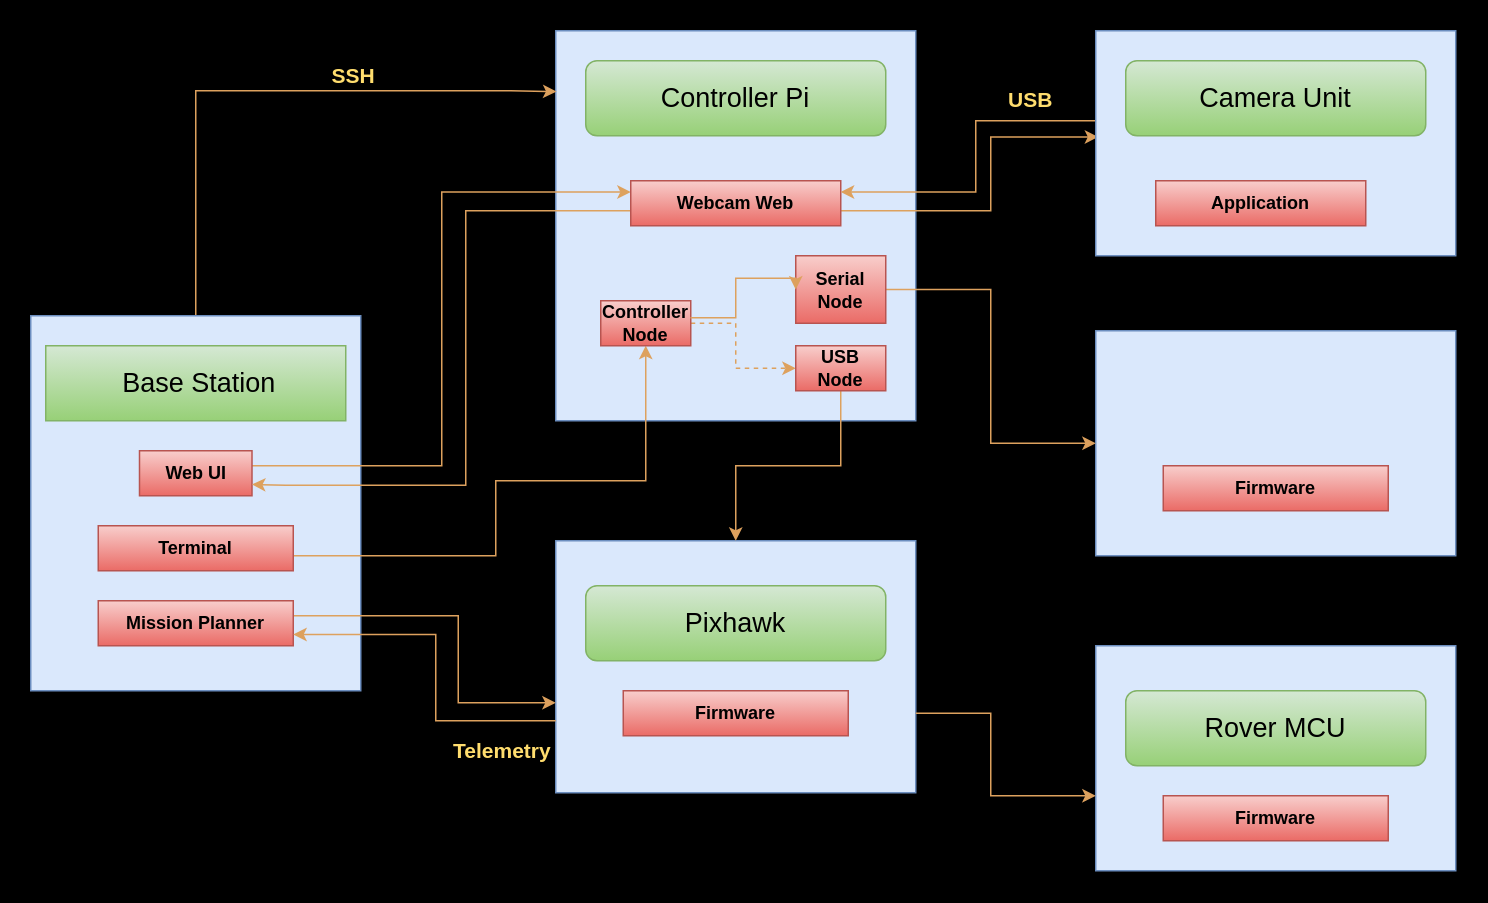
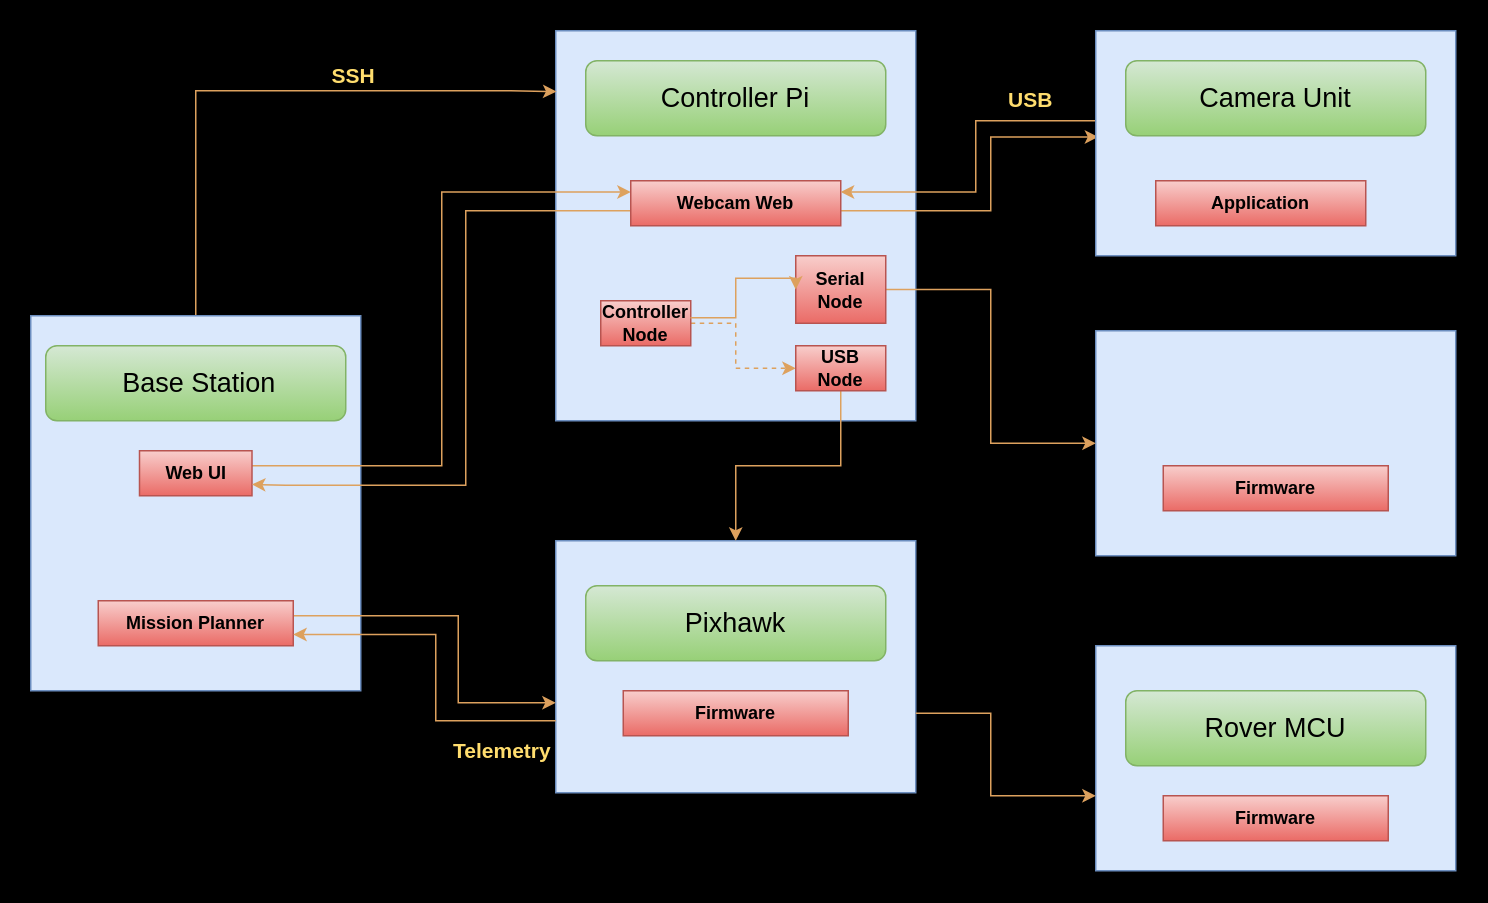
node "Base Station": shape rectangle -> rounded rectangle
edge "Terminal" -> "Controller Node": removed
node "Terminal": removed
